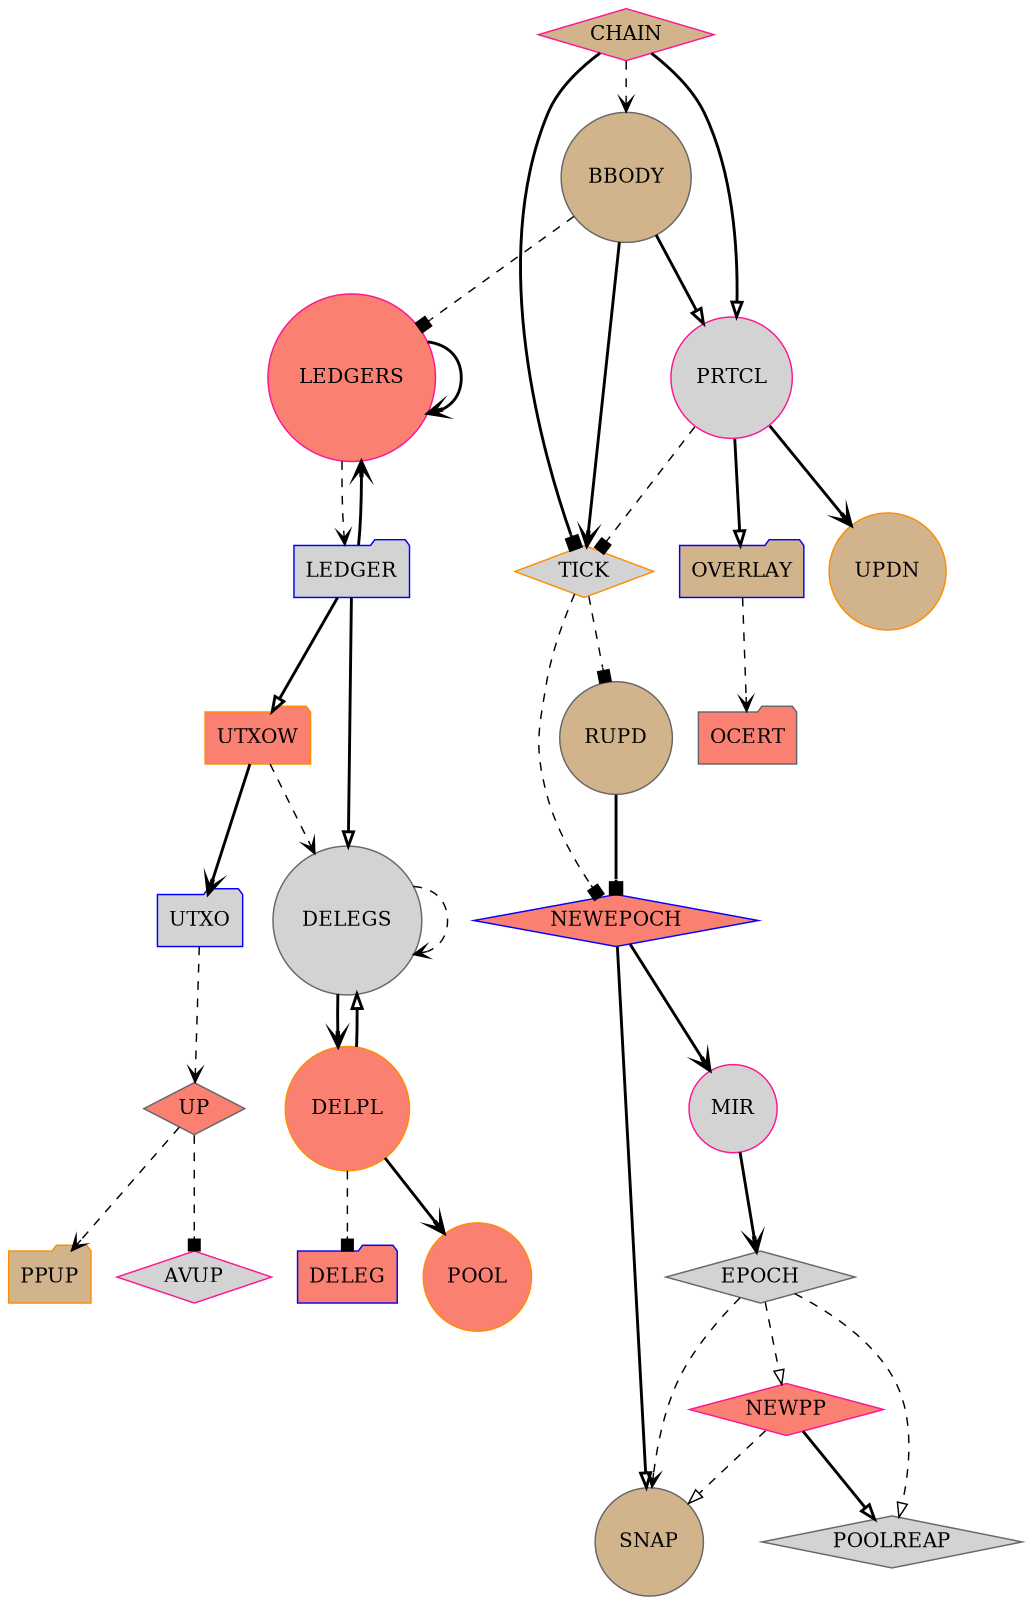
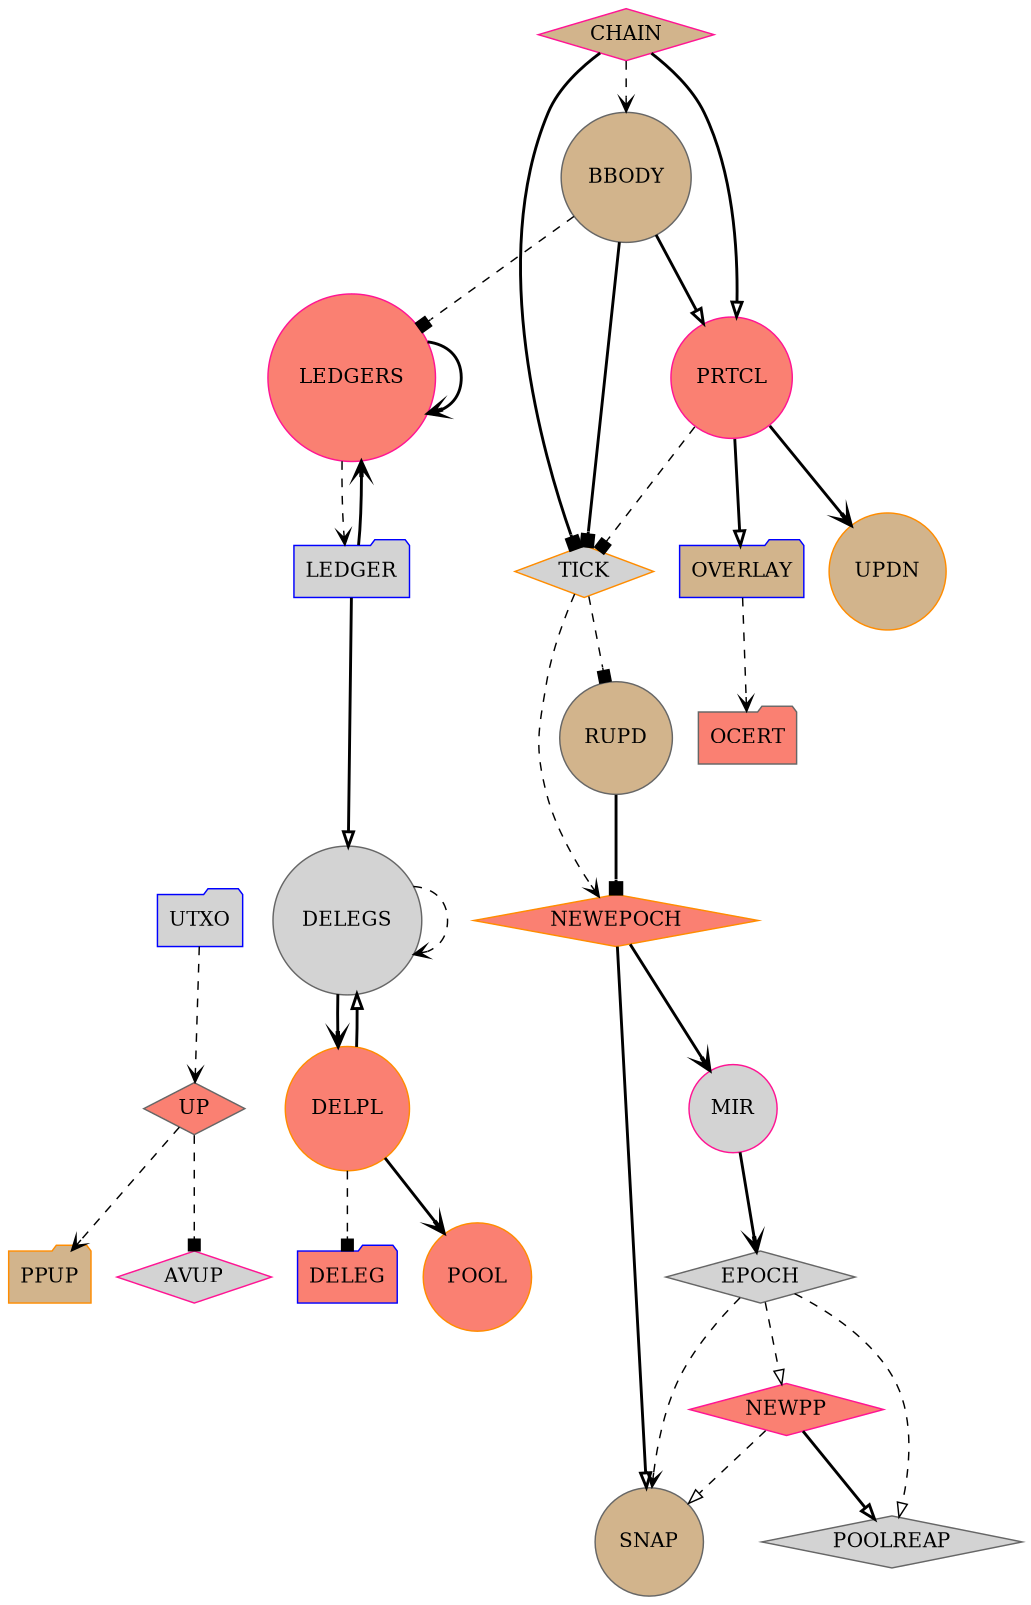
node "PRTCL": fillcolor lightgrey -> salmon
edge "BBODY" -> "TICK": arrowhead vee -> box
node "UTXOW": removed
edge "TICK" -> "NEWEPOCH": arrowhead box -> vee
node "NEWEPOCH": color blue -> darkorange
